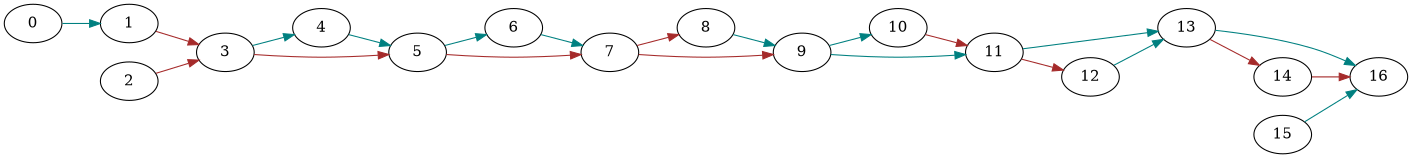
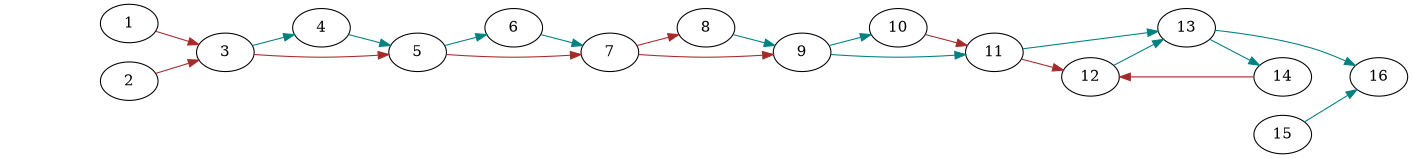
node "0": removed
edge "13" -> "14": color brown -> teal
edge "14" -> "16": now "14" -> "12"
